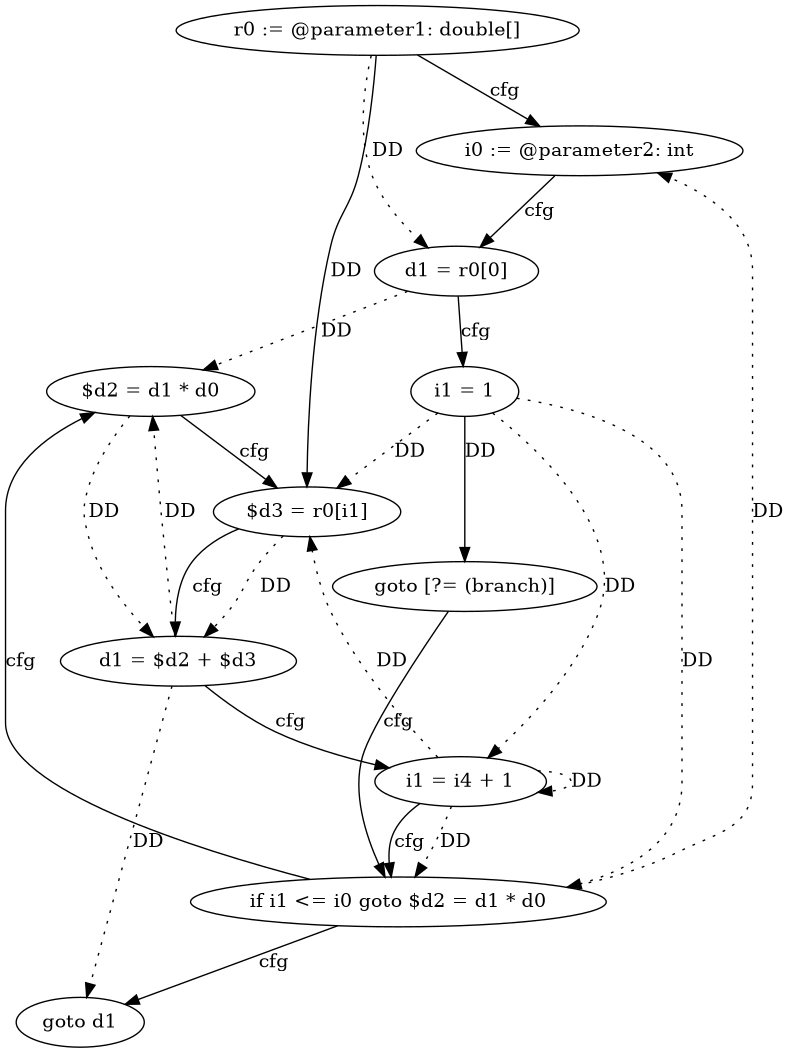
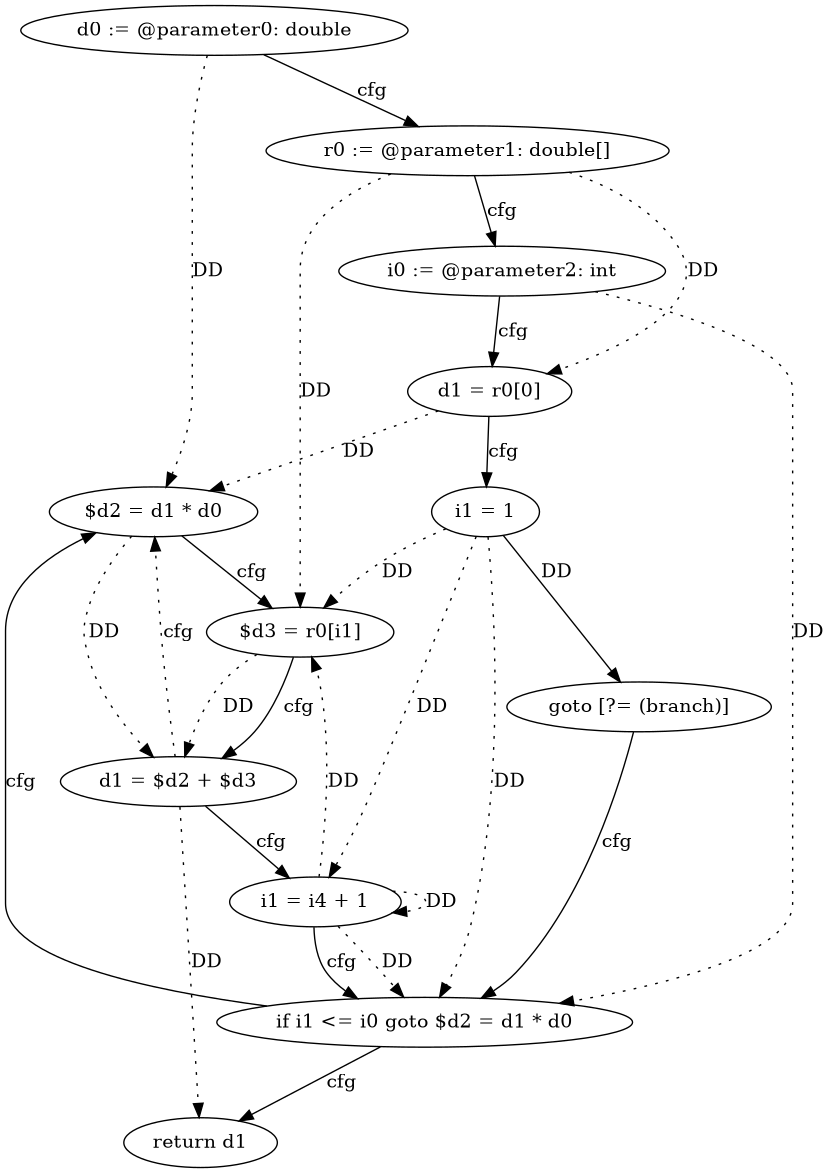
node "d0 := @parameter0: double": added
edge "r0 := @parameter1: double[]" -> "$d3 = r0[i1]": style solid -> dotted
edge "d1 = $d2 + $d3" -> "$d2 = d1 * d0": label "DD" -> "cfg"
edge "if i1 <= i0 goto $d2 = d1 * d0" -> "i0 := @parameter2: int": reversed
node "goto d1": label "goto d1" -> "return d1"
